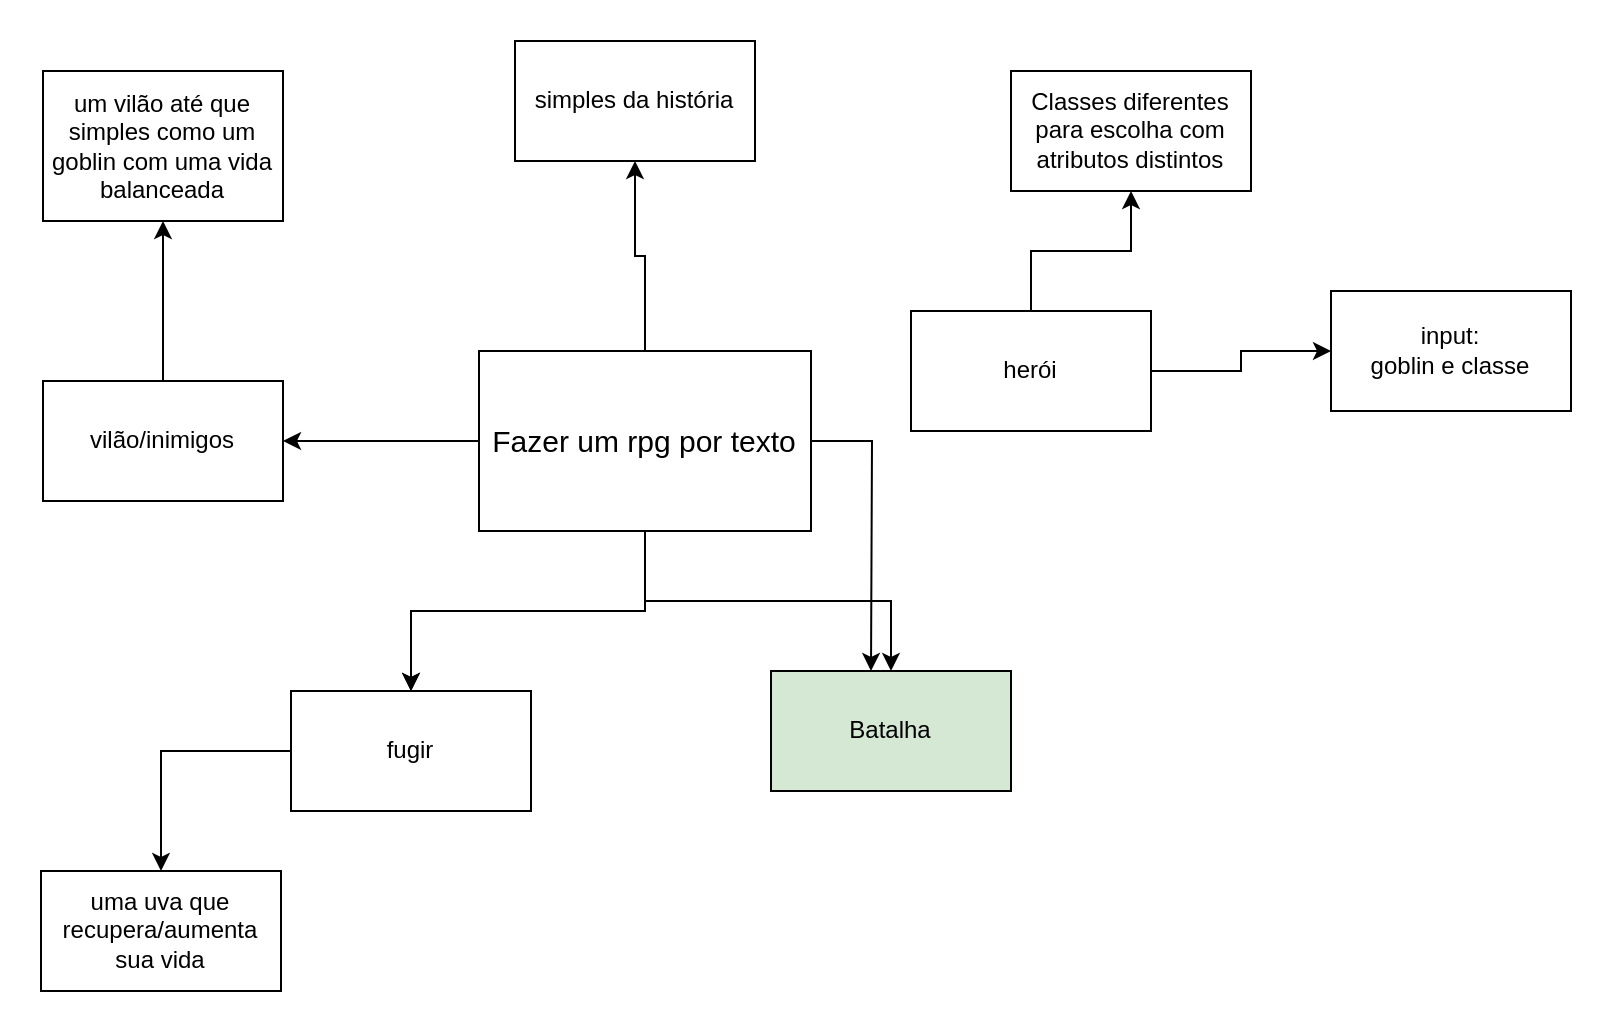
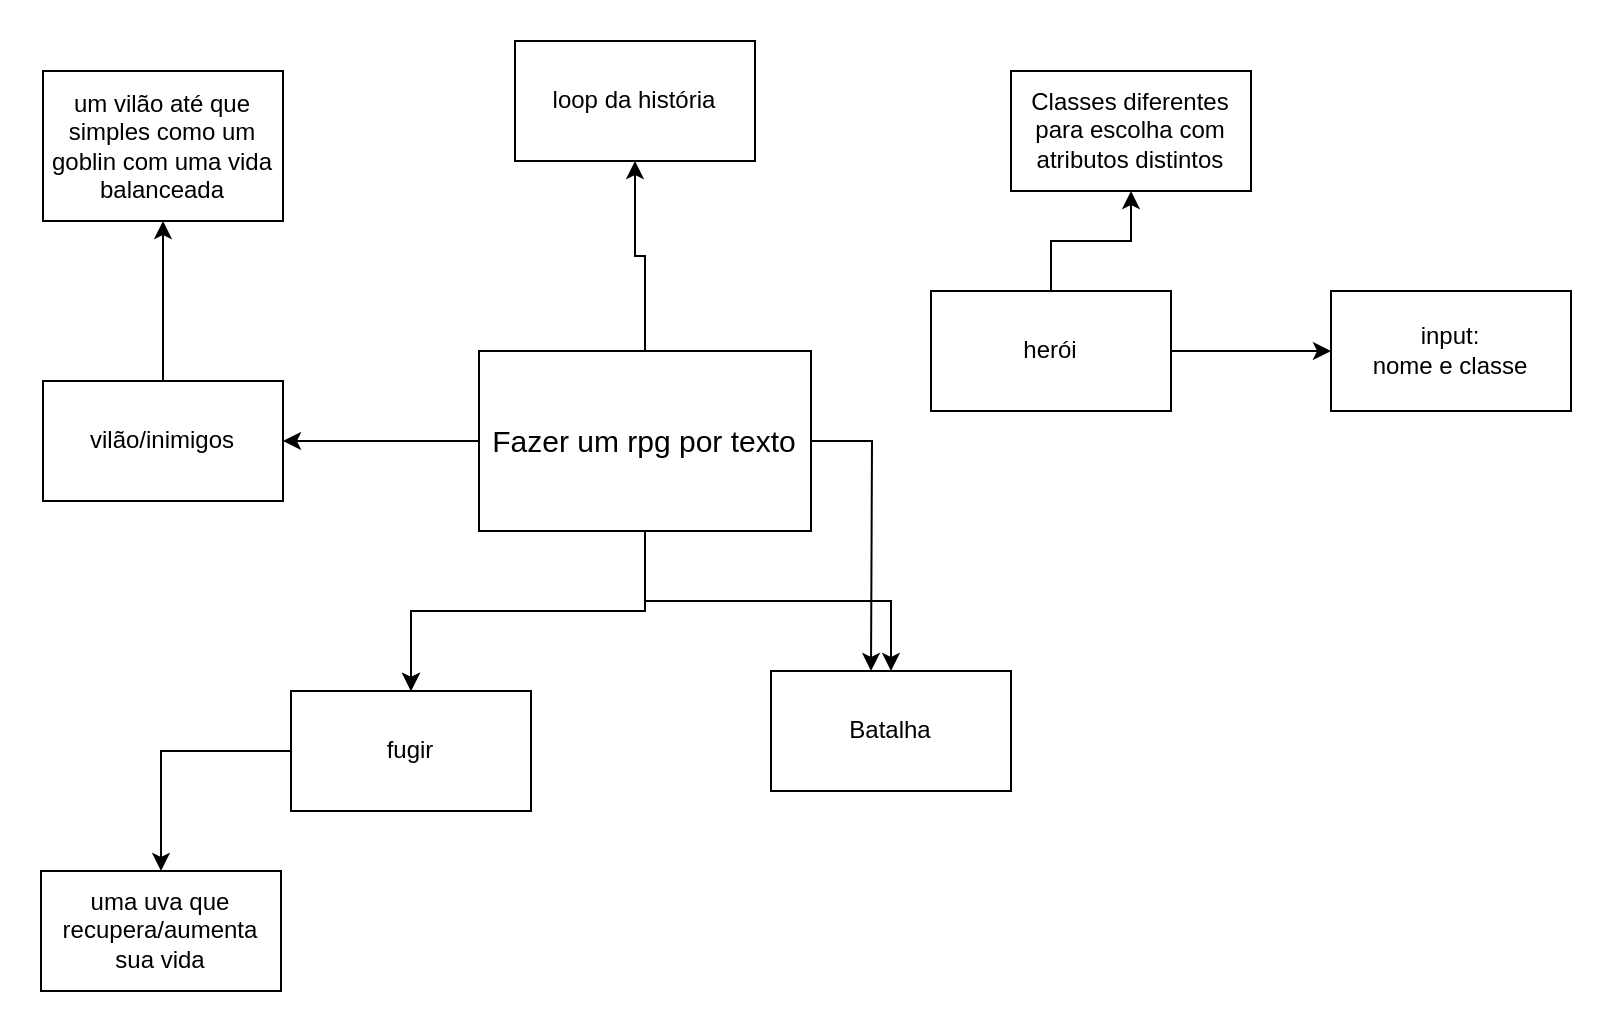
node "simples da história": label "simples da história" -> "loop da história"
node "input: goblin e classe": label "input: goblin e classe" -> "input: nome e classe"
node "herói": moved (1031, 371) -> (1051, 351)
node "Batalha": fillcolor #d5e8d4 -> #ffffff
